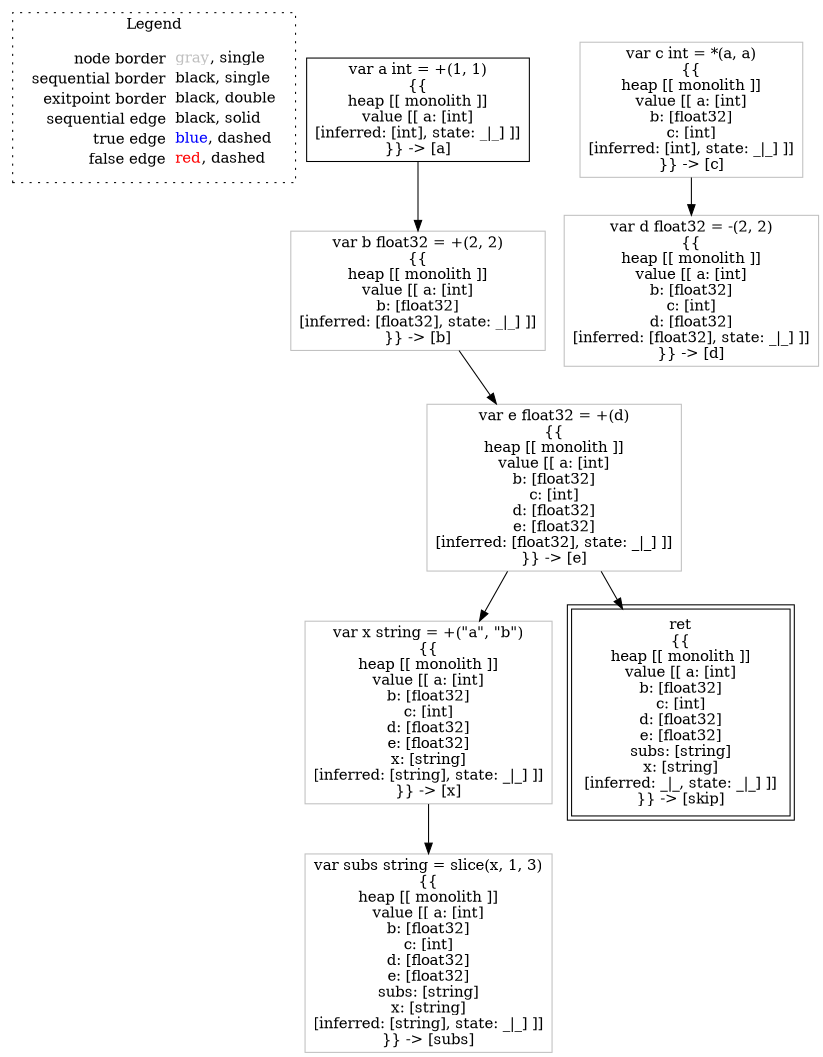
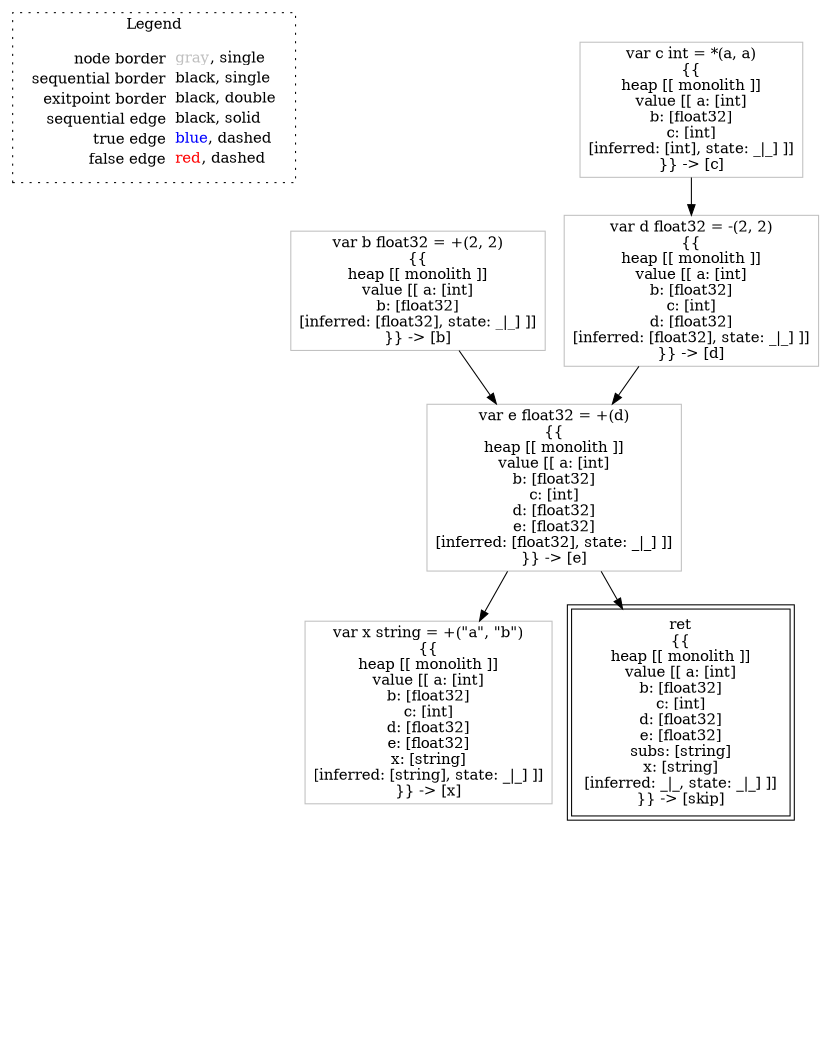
node "var a int = +(1, 1)": removed
edge "var d float32 = -(2, 2)" -> "var e float32 = +(d)": added
node "var subs string = slice(x, 1, 3)": removed
